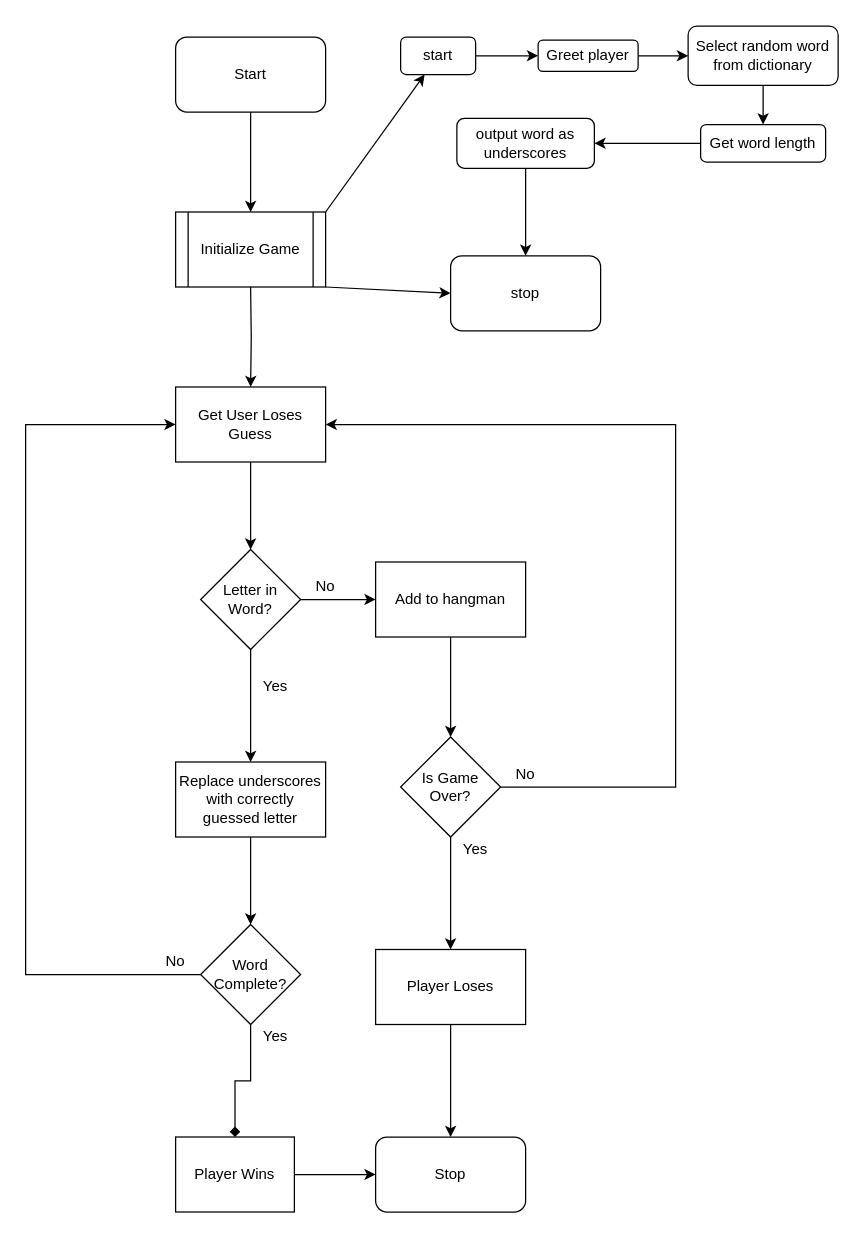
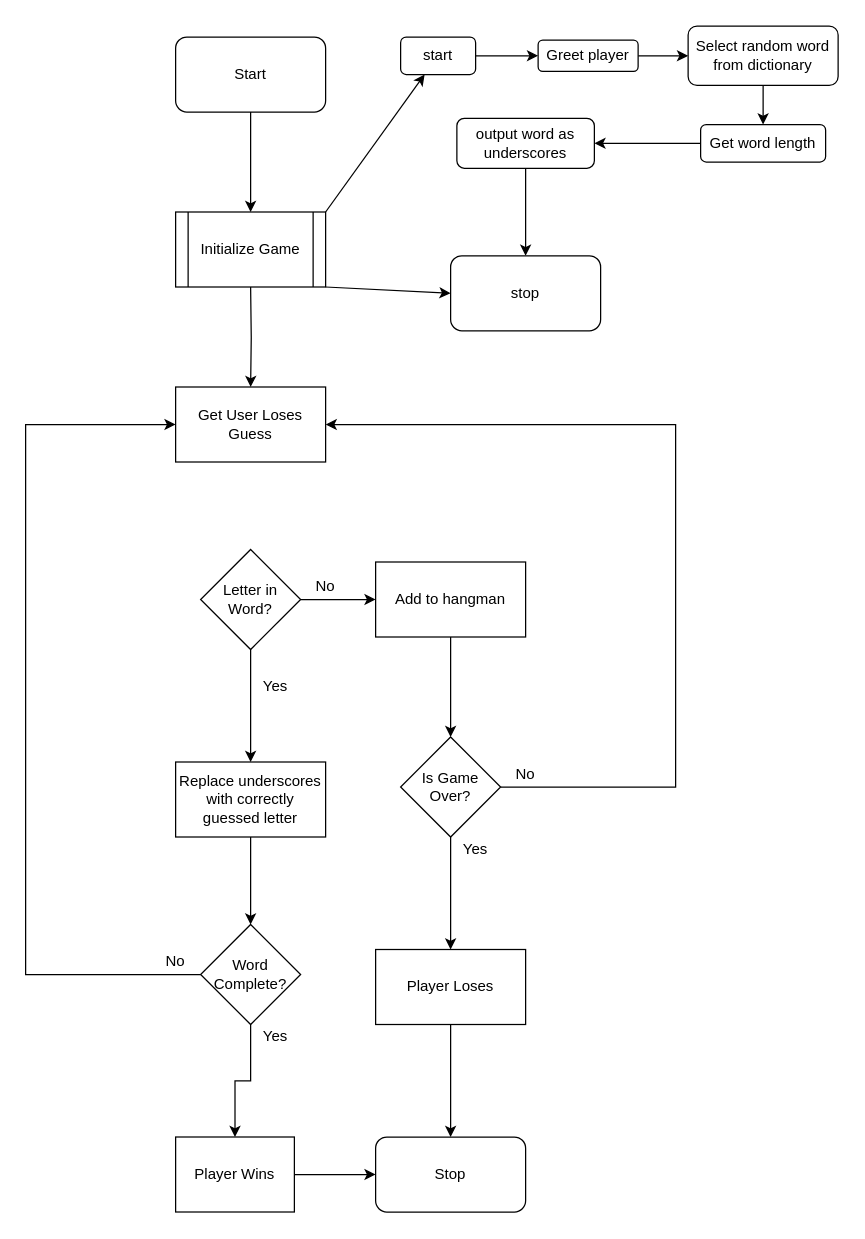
edge "Get User Loses Guess" -> "Letter in Word?": removed
edge "Word Complete?" -> "Player Wins": arrowhead diamond -> classic
